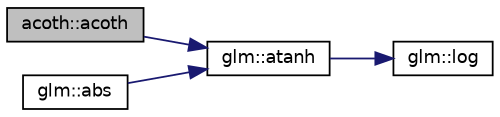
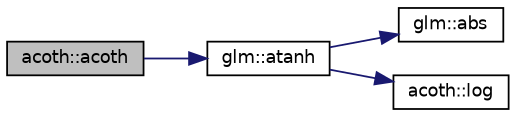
node "glm::log": label "glm::log" -> "acoth::log"
edge "glm::abs" -> "glm::atanh": reversed
